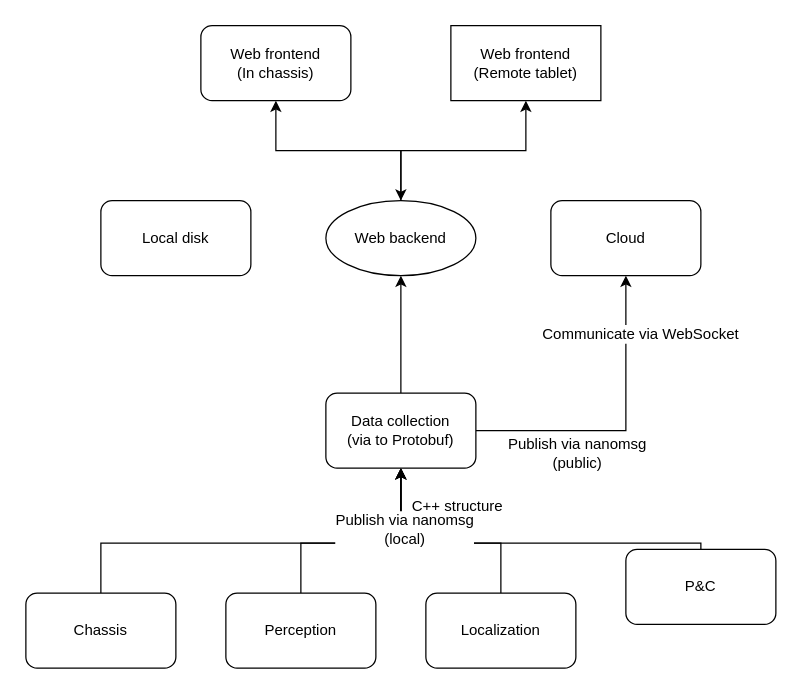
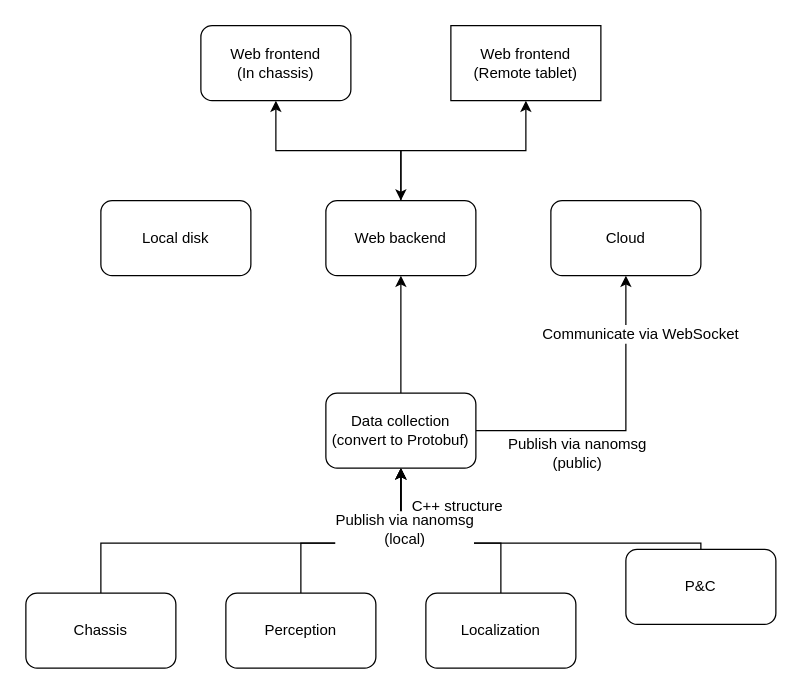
node "Web backend": shape ellipse -> rounded rectangle
node "Data collection (via to Protobuf)": label "Data collection (via to Protobuf)" -> "Data collection (convert to Protobuf)"
